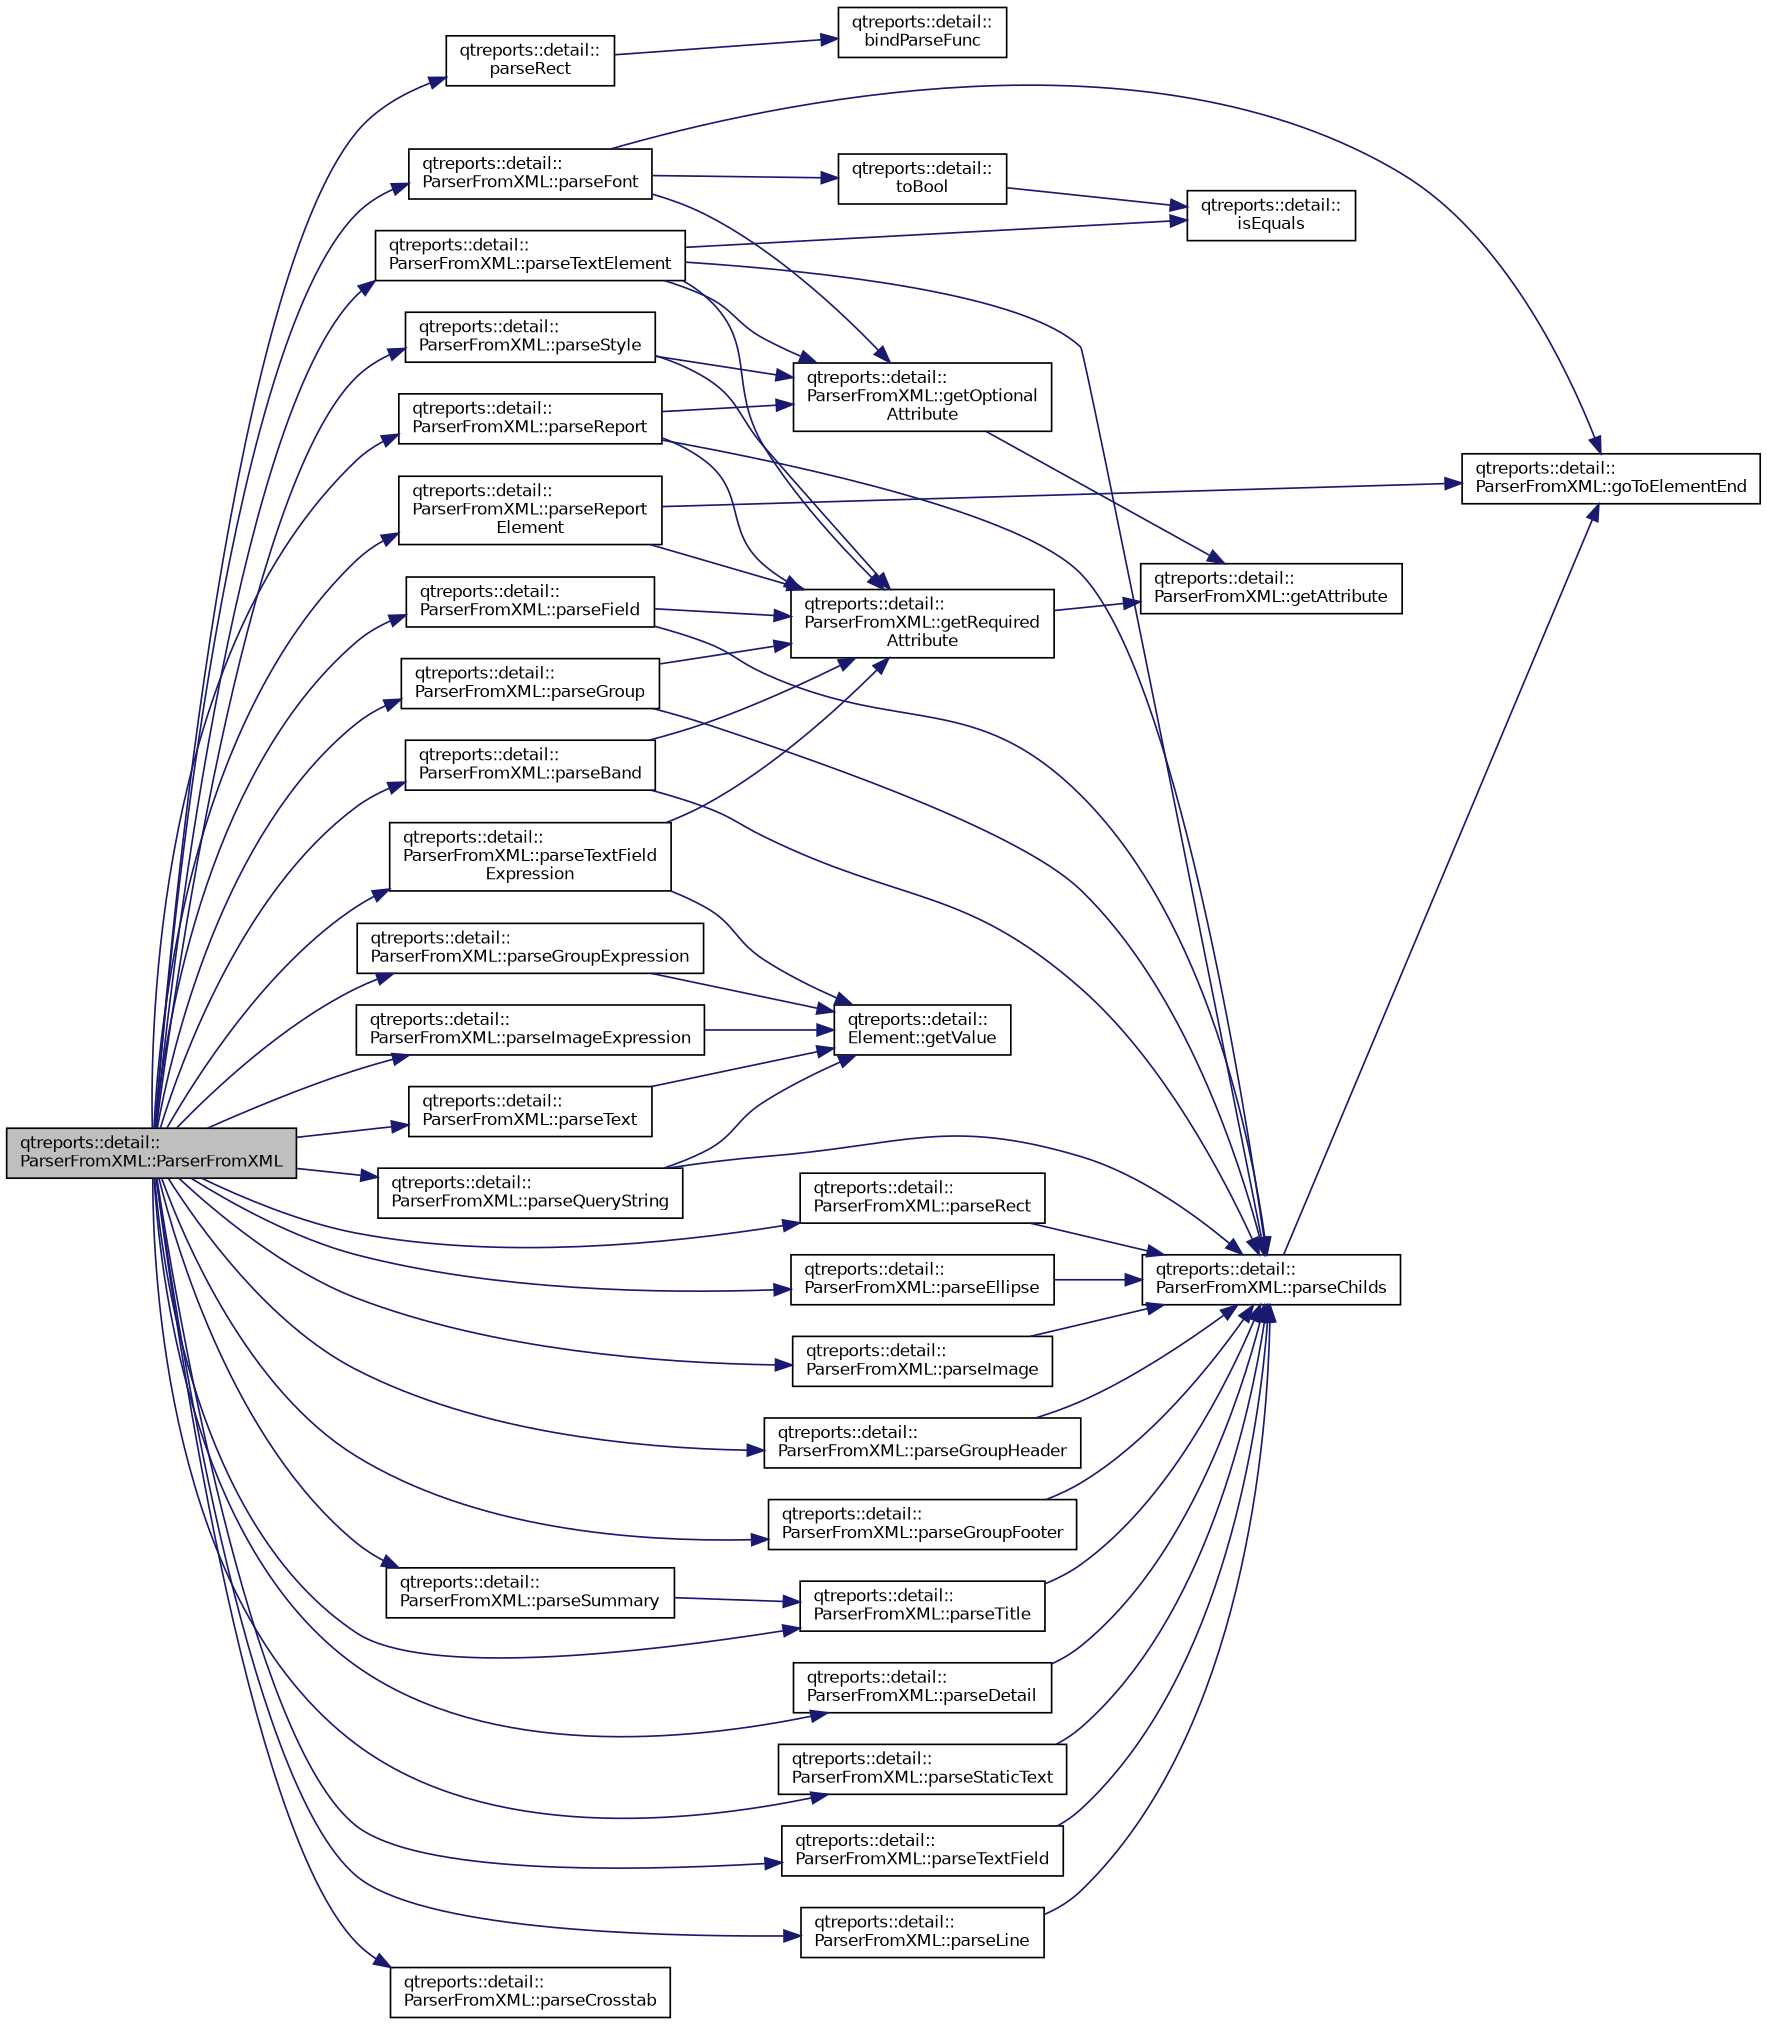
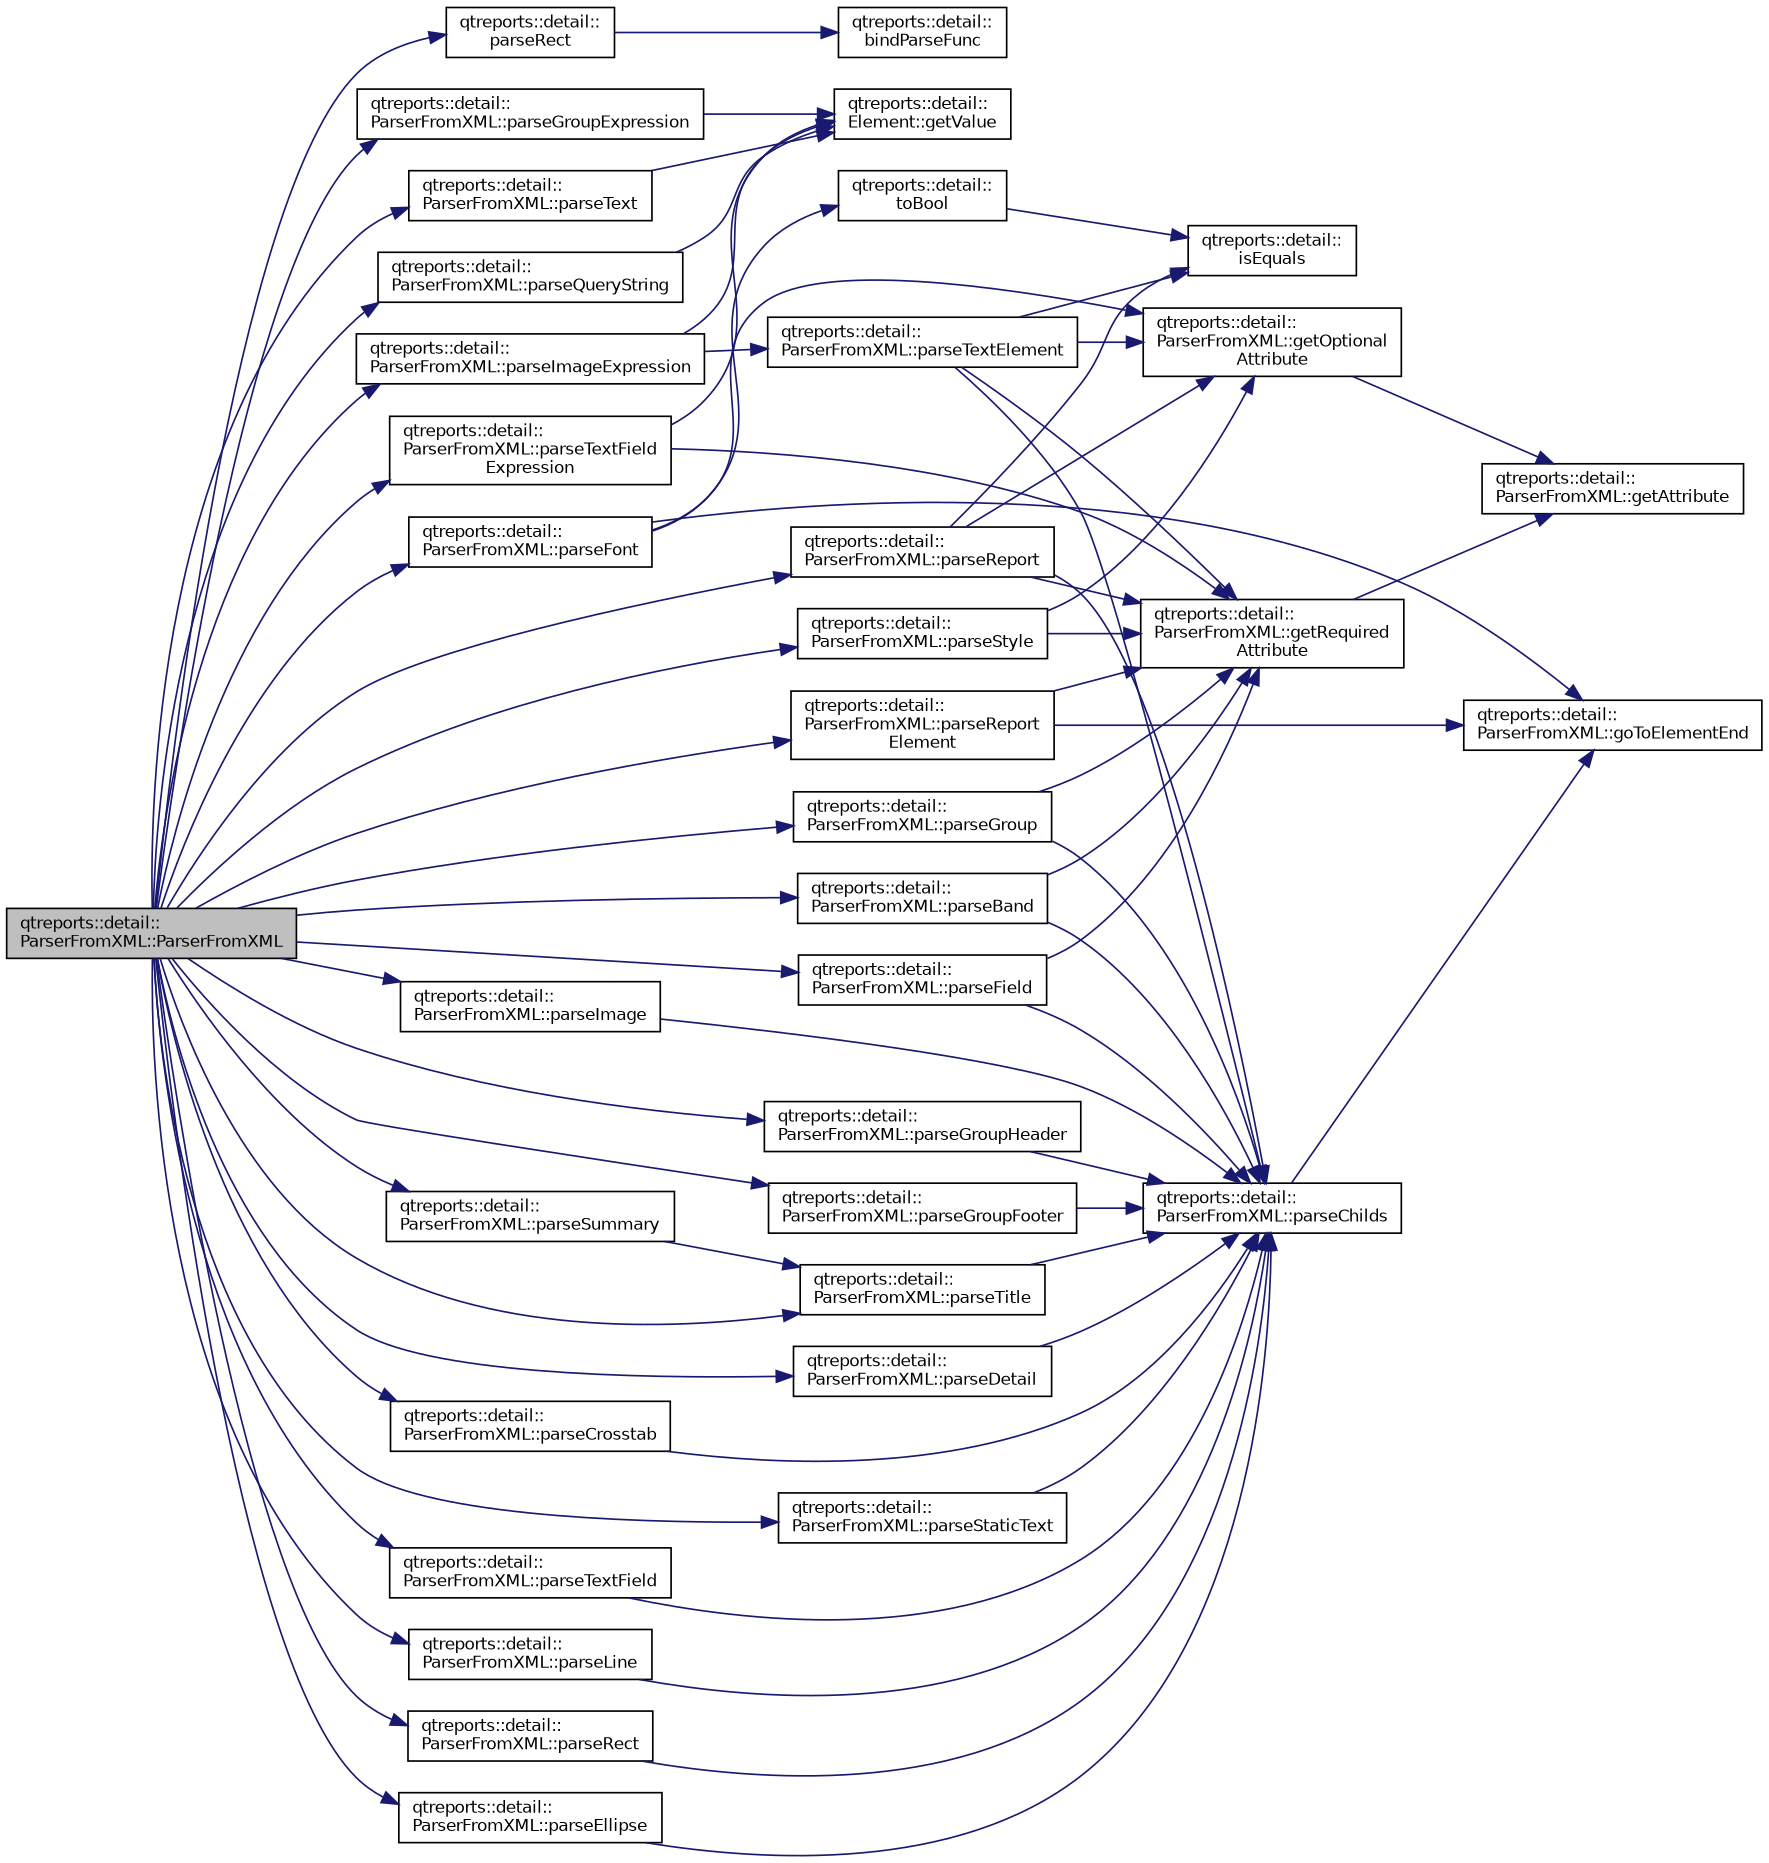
edge "qtreports::detail:: ParserFromXML::parseReport" -> "qtreports::detail:: isEquals": added
edge "qtreports::detail:: ParserFromXML::ParserFromXML" -> "qtreports::detail:: ParserFromXML::parseTextElement": now "qtreports::detail:: ParserFromXML::parseImageExpression" -> "qtreports::detail:: ParserFromXML::parseTextElement"
edge "qtreports::detail:: ParserFromXML::parseQueryString" -> "qtreports::detail:: ParserFromXML::parseChilds": now "qtreports::detail:: ParserFromXML::parseCrosstab" -> "qtreports::detail:: ParserFromXML::parseChilds"
